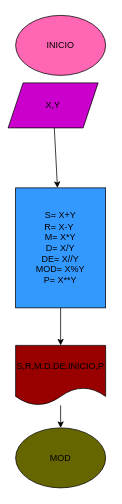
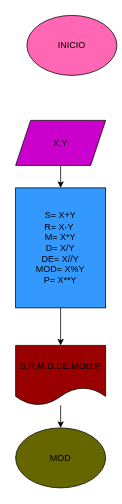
node "INICIO": moved (60, 45) -> (72, 45)
node "X,Y": moved (53, 105) -> (60, 143)
node "S,R,M.D.DE.INICIO,P": label "S,R,M.D.DE.INICIO,P" -> "S,R,M.D.DE.MOD,P"
